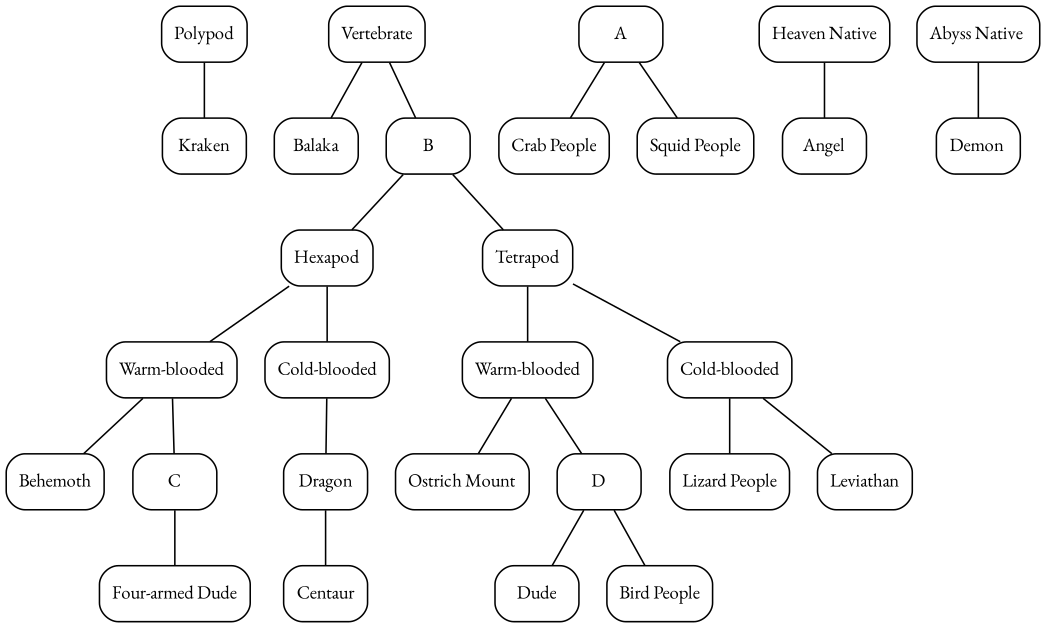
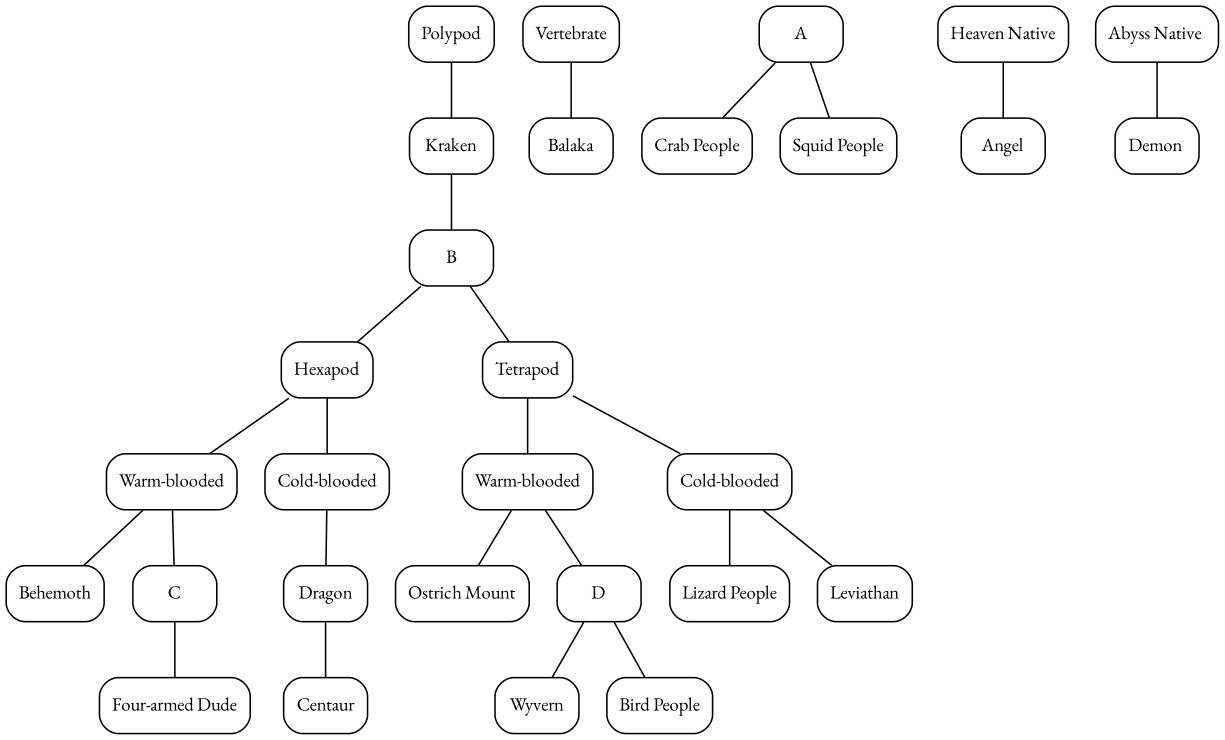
edge "Vertebrate" -- "B": now "Kraken" -- "B"
node "Dude": label "Dude" -> "Wyvern"
